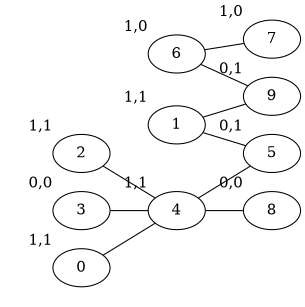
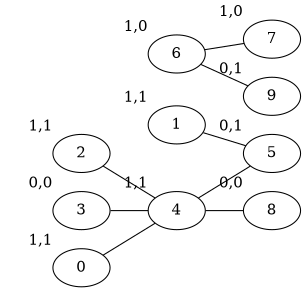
edge "9 0,1" -- "1 1,1": removed
